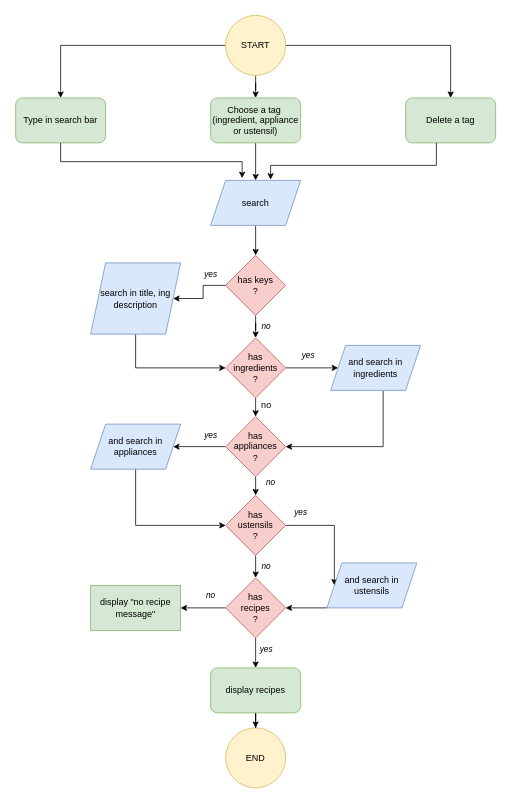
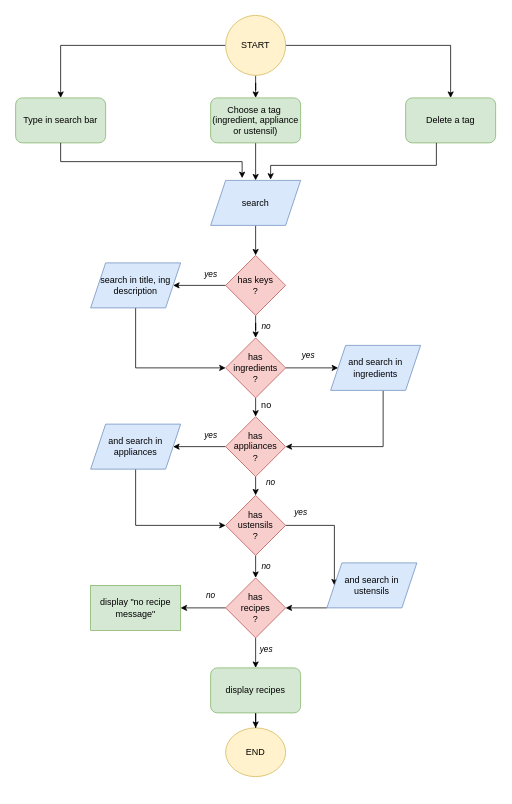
node "search in title, ing description": size 90x71 -> 90x45
node "END": size 60x60 -> 60x49
